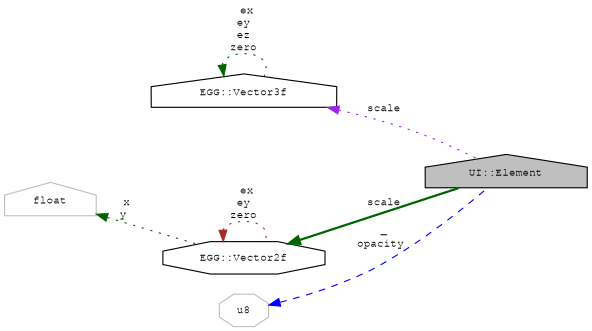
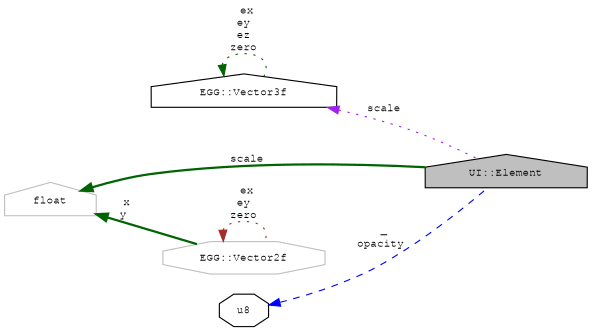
edge "UI::Element" -> "EGG::Vector2f": now "UI::Element" -> "float"
edge "EGG::Vector2f" -> "float": style dotted -> bold
node "EGG::Vector2f": color black -> grey75
node "u8": color grey75 -> black
